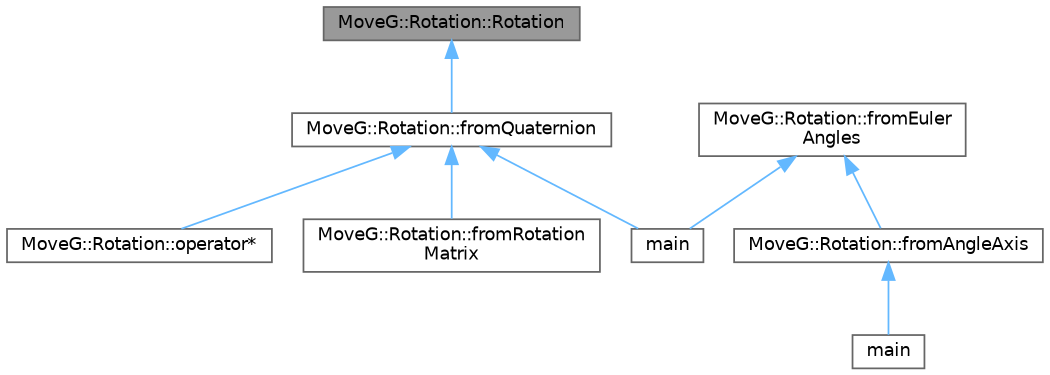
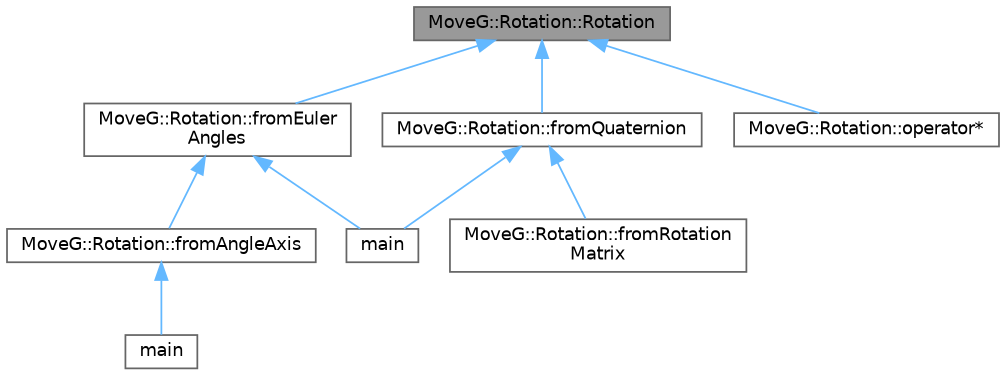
edge "MoveG::Rotation::fromEuler Angles" -> "MoveG::Rotation::Rotation": added
edge "MoveG::Rotation::operator*" -> "MoveG::Rotation::fromQuaternion": now "MoveG::Rotation::operator*" -> "MoveG::Rotation::Rotation"
